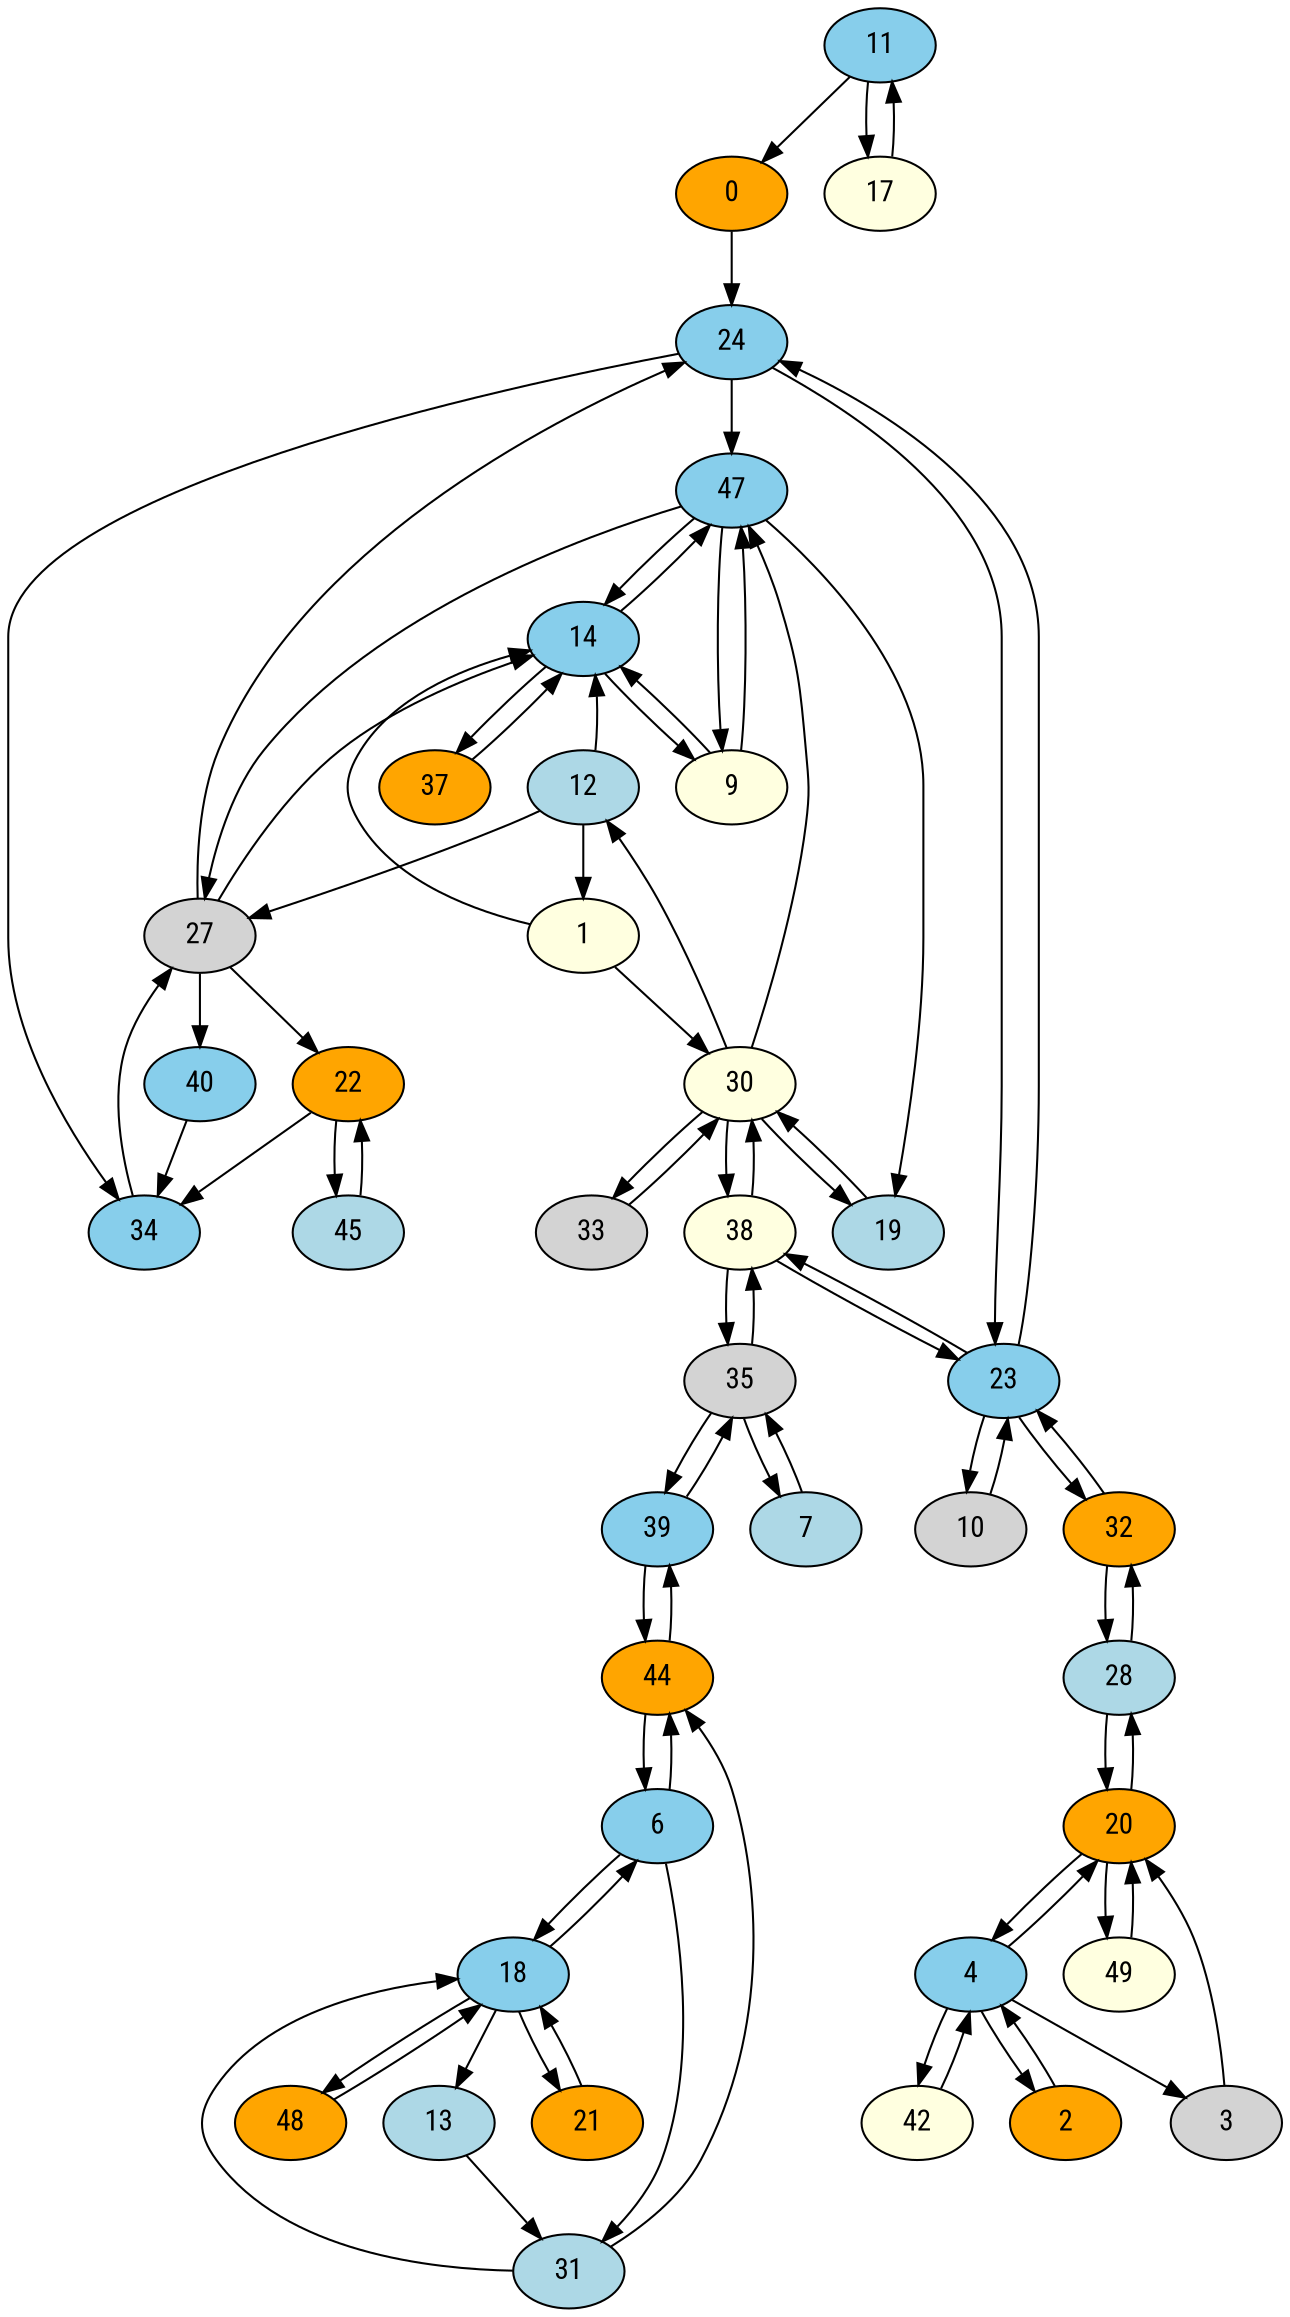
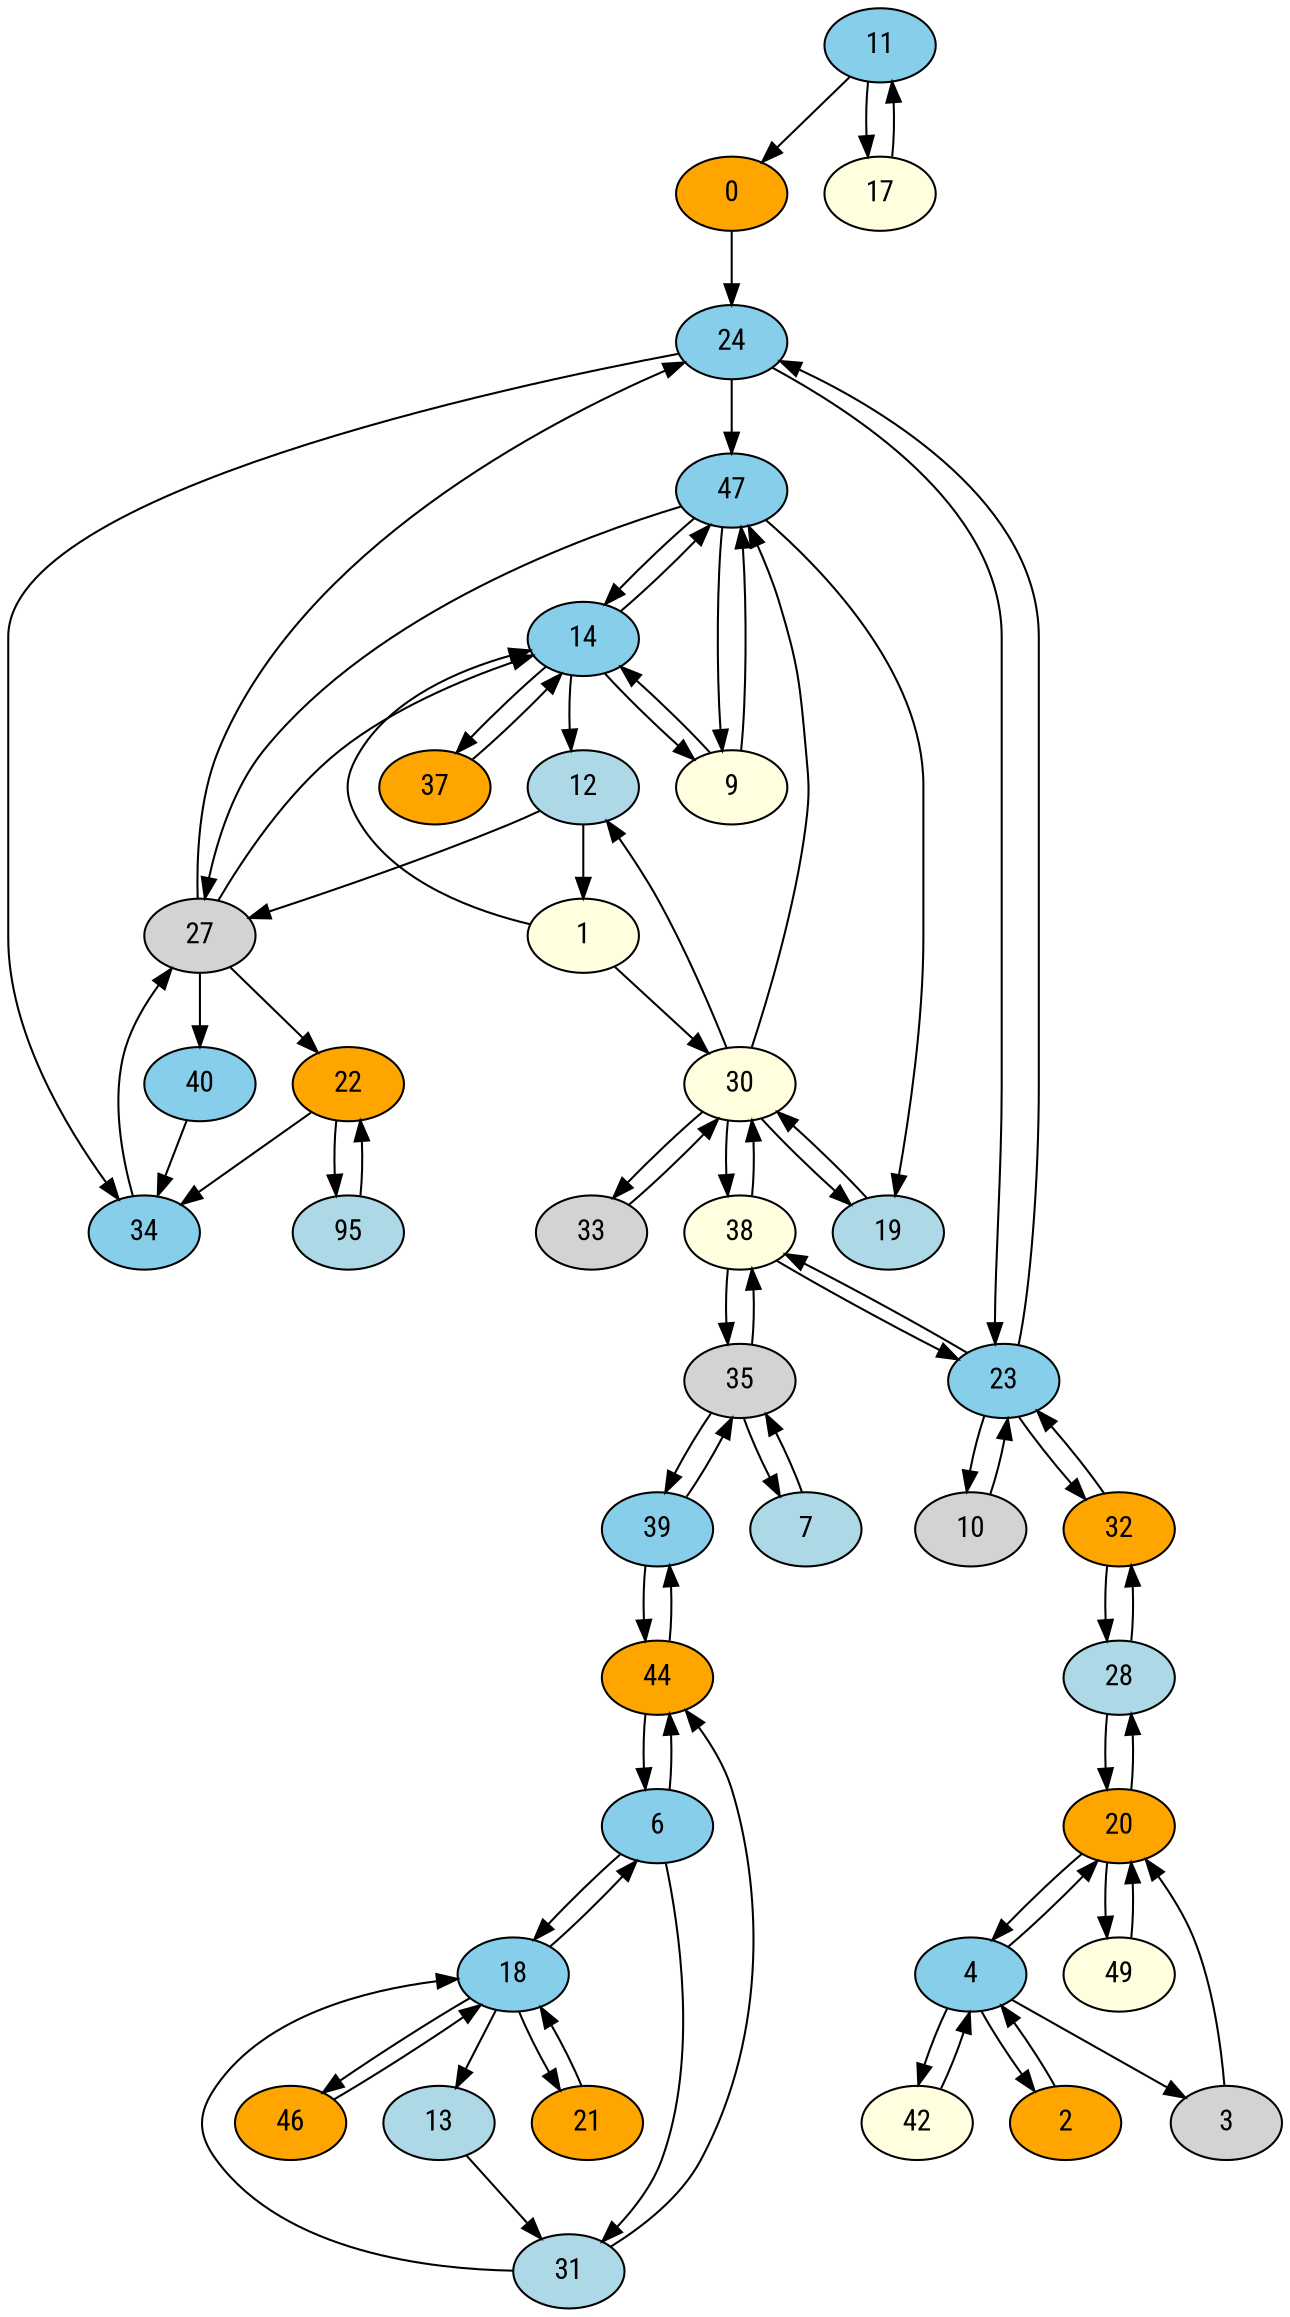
edge "12" -> "14": reversed
node "45": label "45" -> "95"
node "48": label "48" -> "46"
